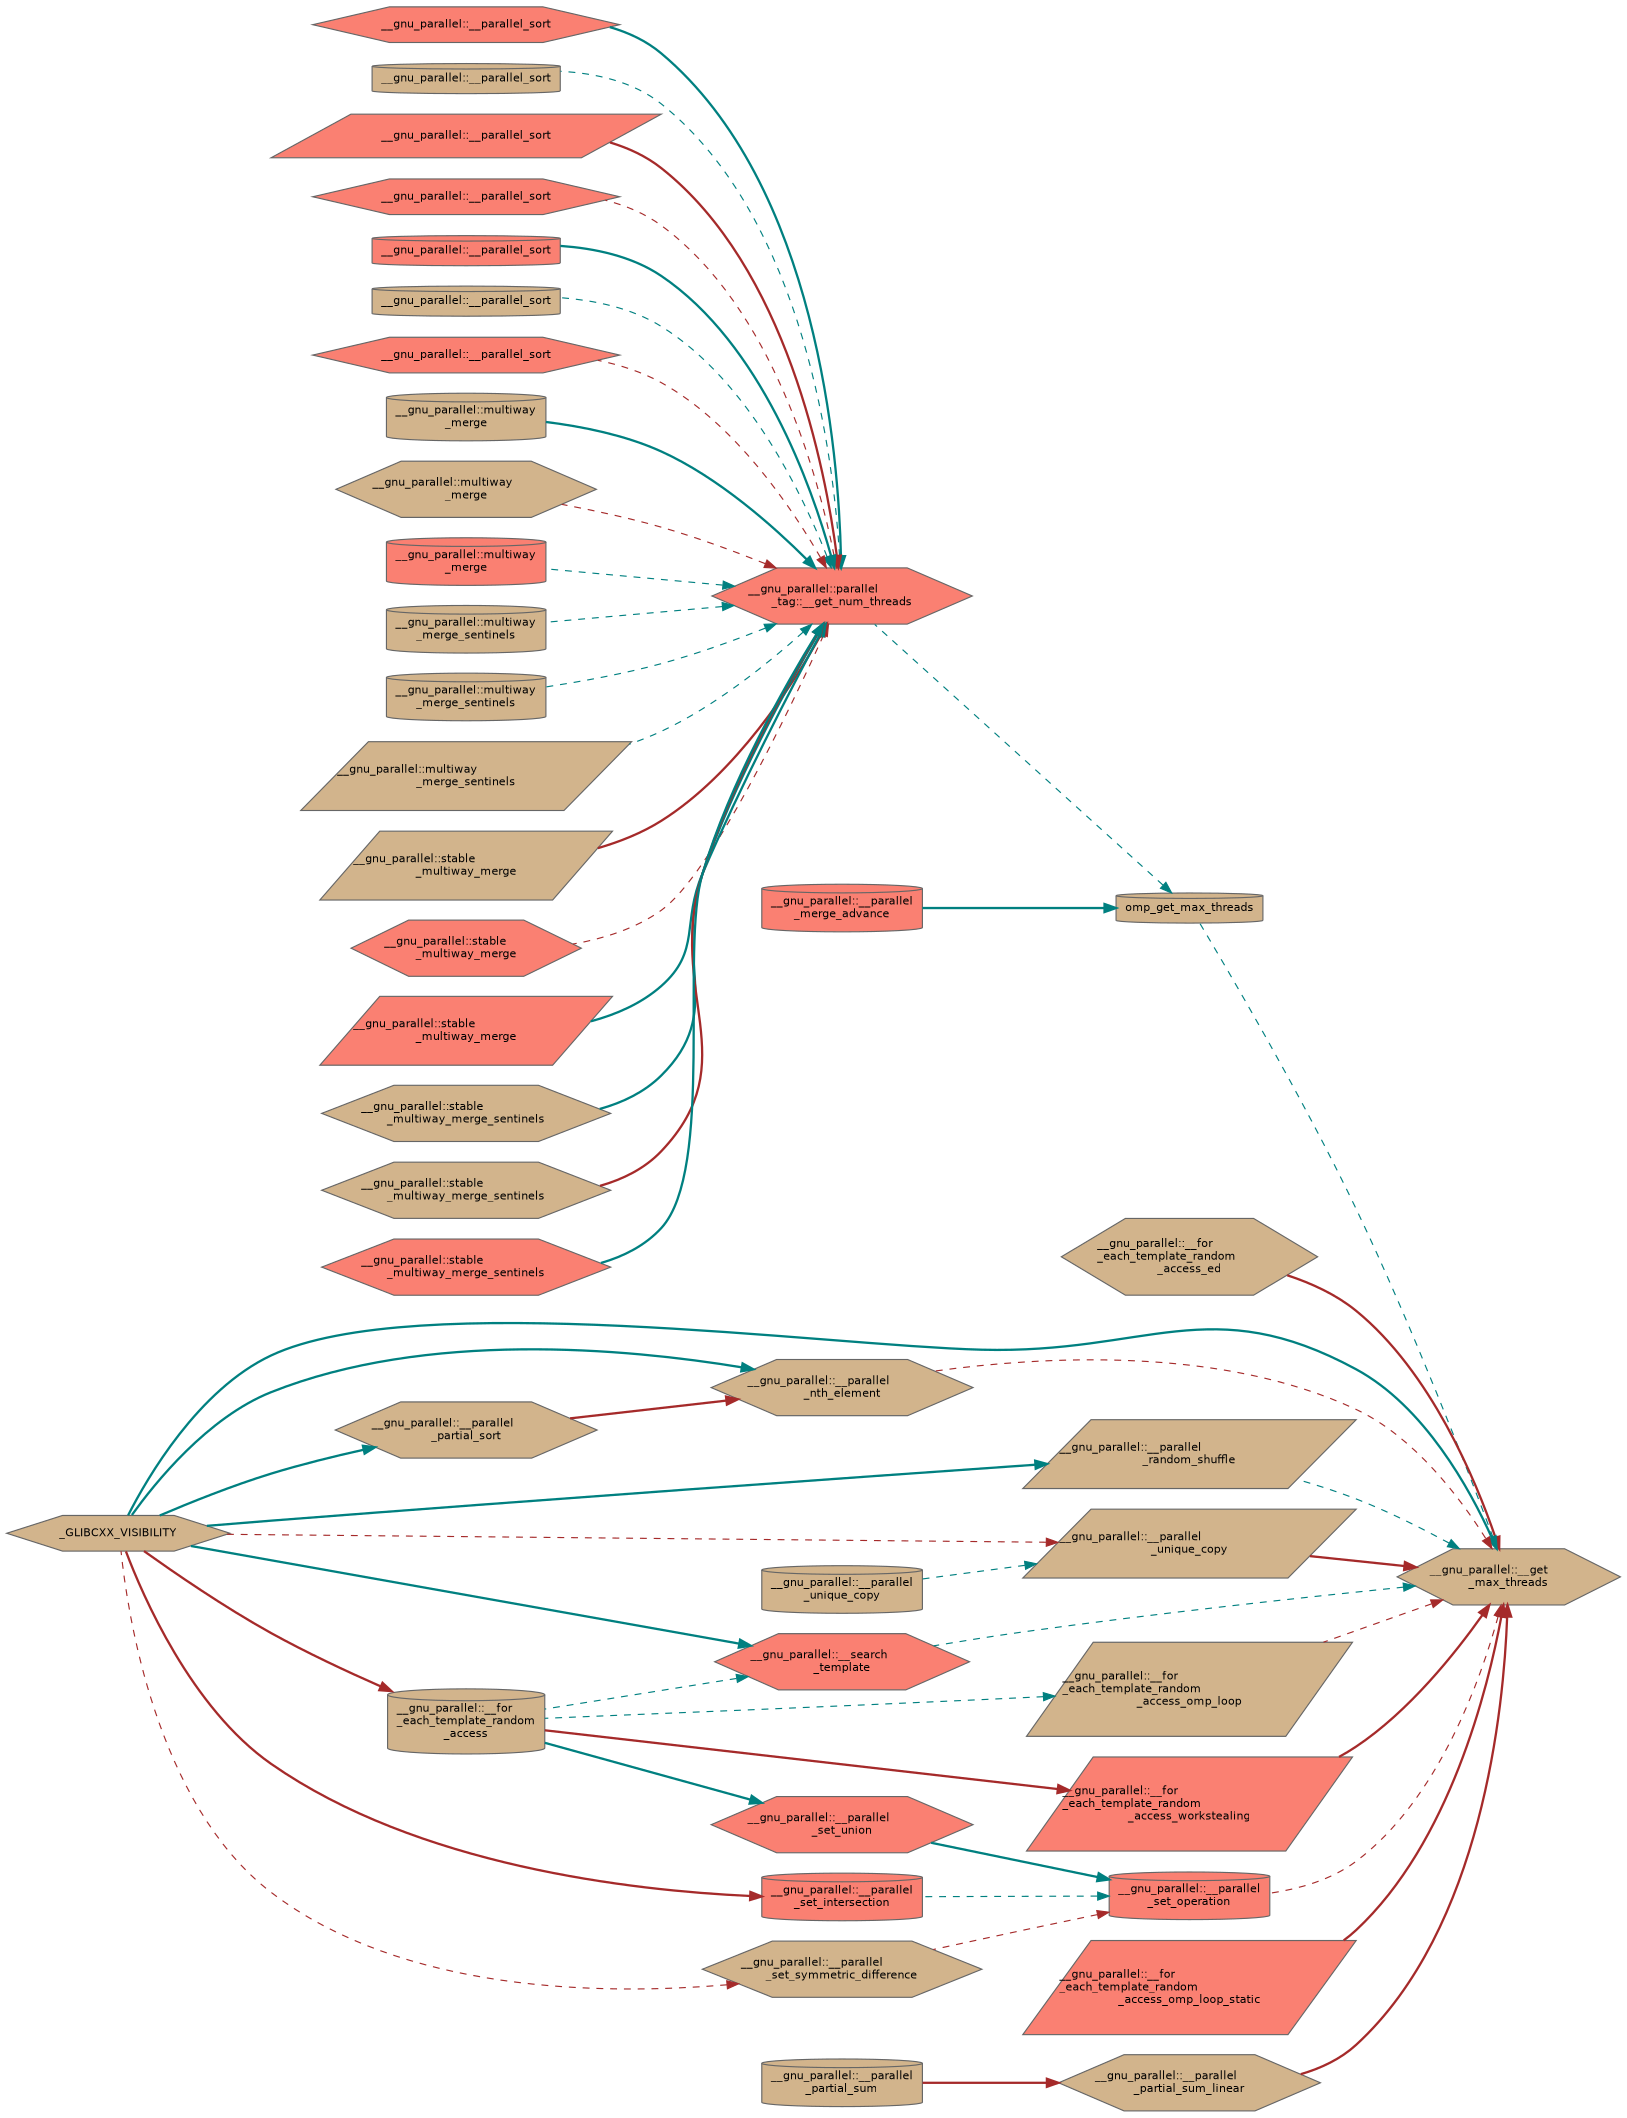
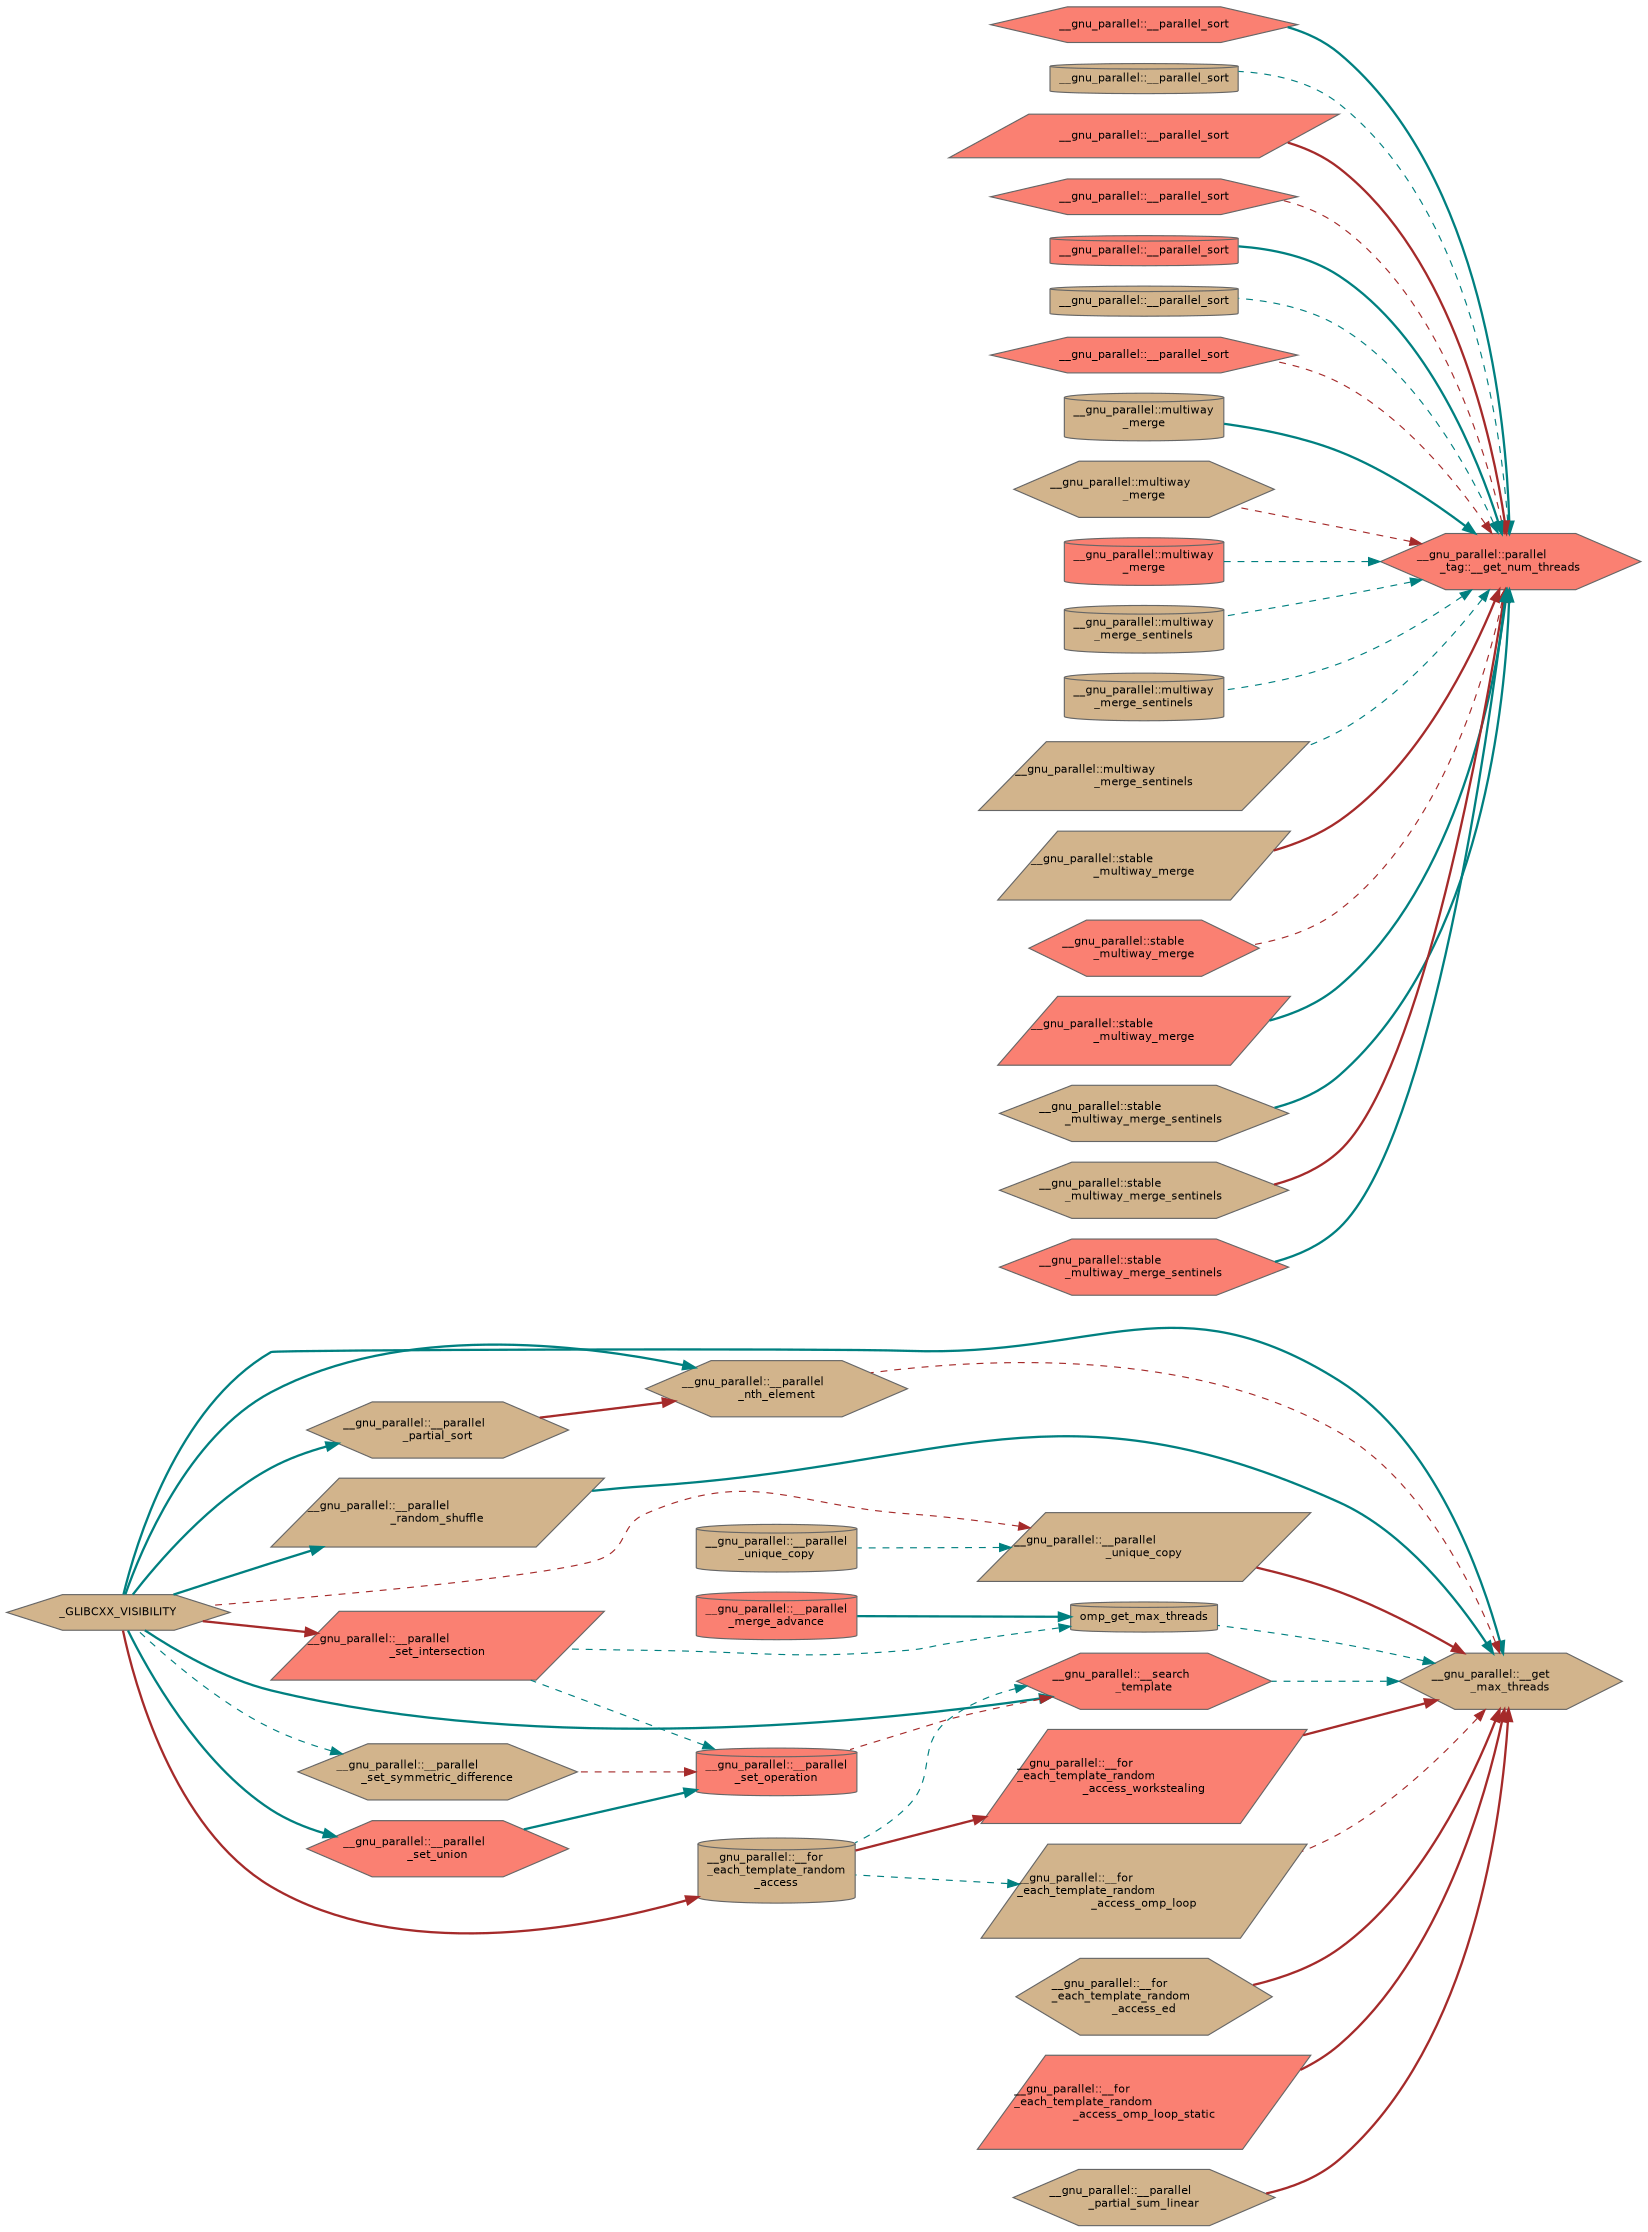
edge "__gnu_parallel::parallel _tag::__get_num_threads" -> "omp_get_max_threads": now "__gnu_parallel::__parallel _set_intersection" -> "omp_get_max_threads"
edge "__gnu_parallel::__parallel _random_shuffle" -> "__gnu_parallel::__get _max_threads": style dashed -> bold
edge "__gnu_parallel::__for _each_template_random _access" -> "__gnu_parallel::__parallel _set_union": now "_GLIBCXX_VISIBILITY" -> "__gnu_parallel::__parallel _set_union"
edge "__gnu_parallel::__parallel _set_operation" -> "__gnu_parallel::__get _max_threads": now "__gnu_parallel::__parallel _set_operation" -> "__gnu_parallel::__search _template"
node "__gnu_parallel::__parallel _set_intersection": shape cylinder -> parallelogram
edge "_GLIBCXX_VISIBILITY" -> "__gnu_parallel::__parallel _set_symmetric_difference": color brown -> teal
node "__gnu_parallel::__parallel _partial_sum": removed
